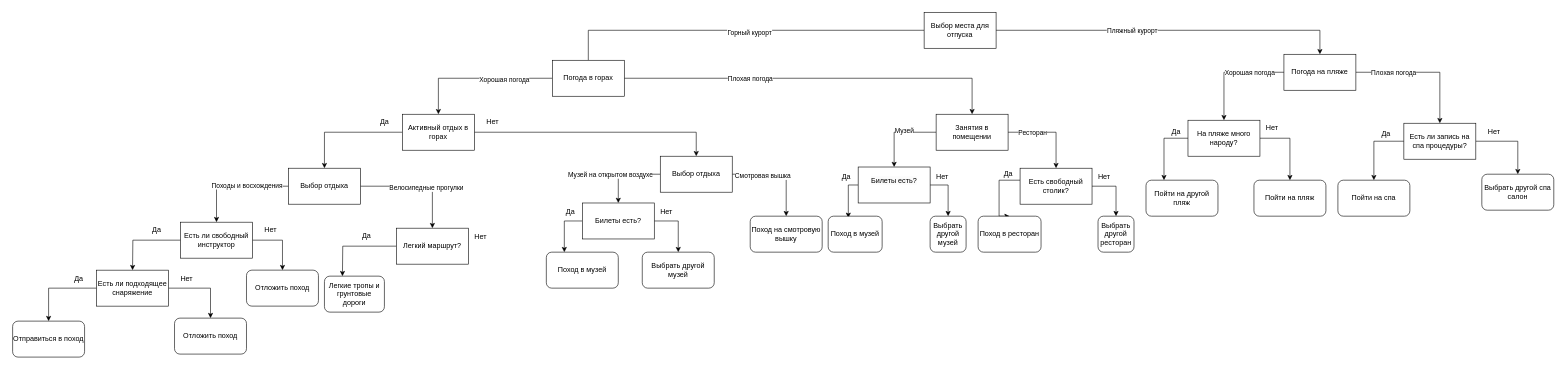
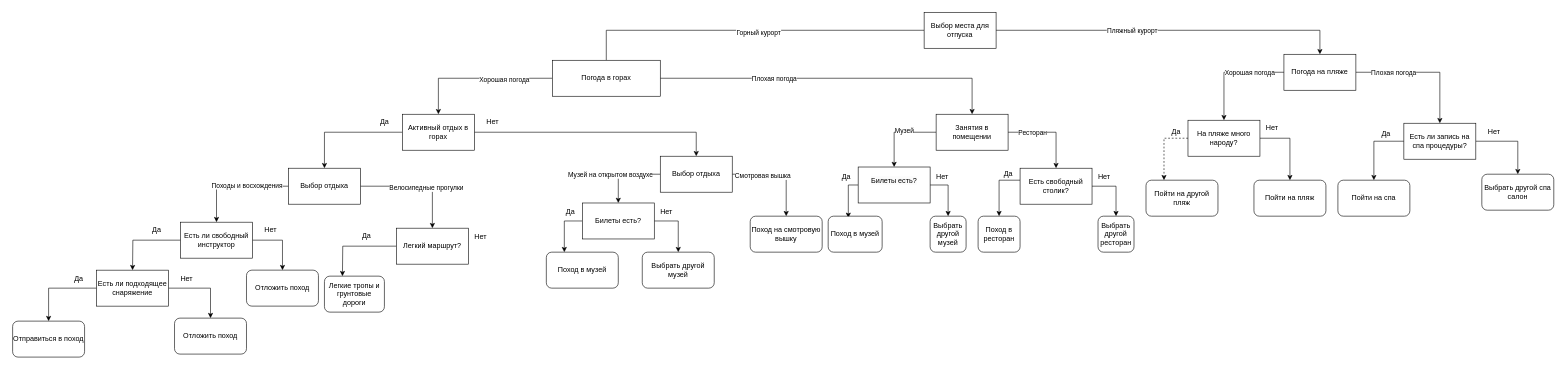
node "Погода в горах": size 72x36 -> 108x36
edge "На пляже много народу?" -> "Пойти на другой пляж": style solid -> dashed
node "Поход в ресторан": size 63x36 -> 42x36
